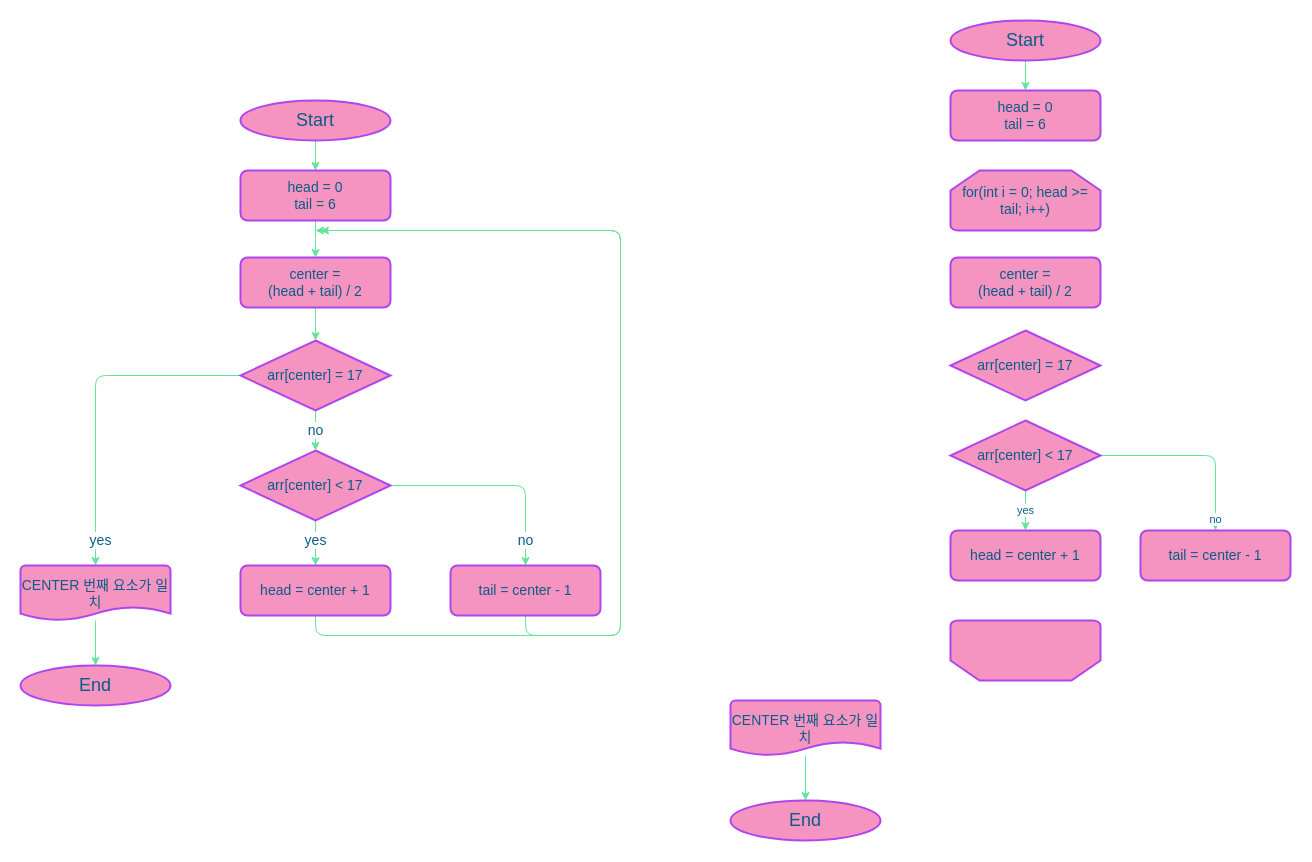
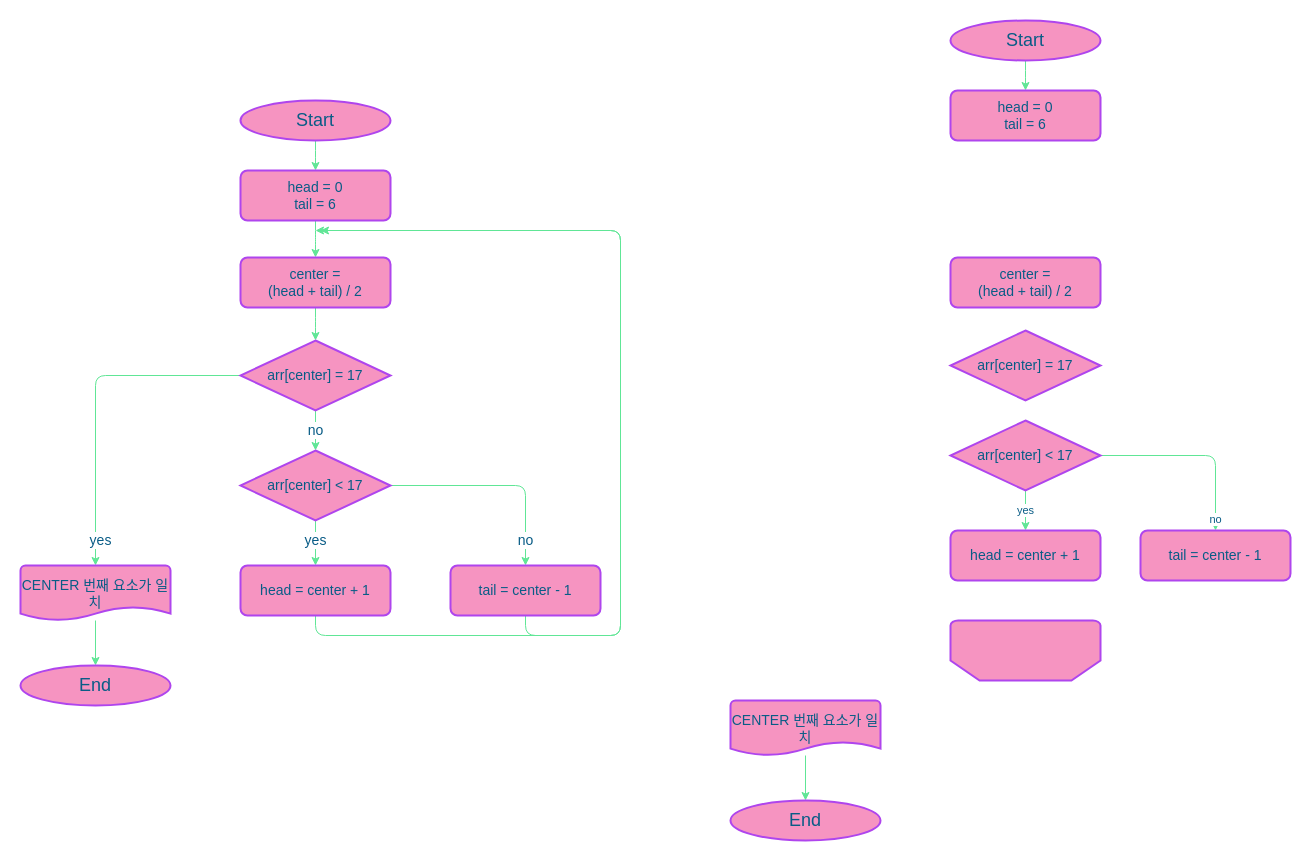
node "for(int i = 0; head >= tail; i++)": removed
